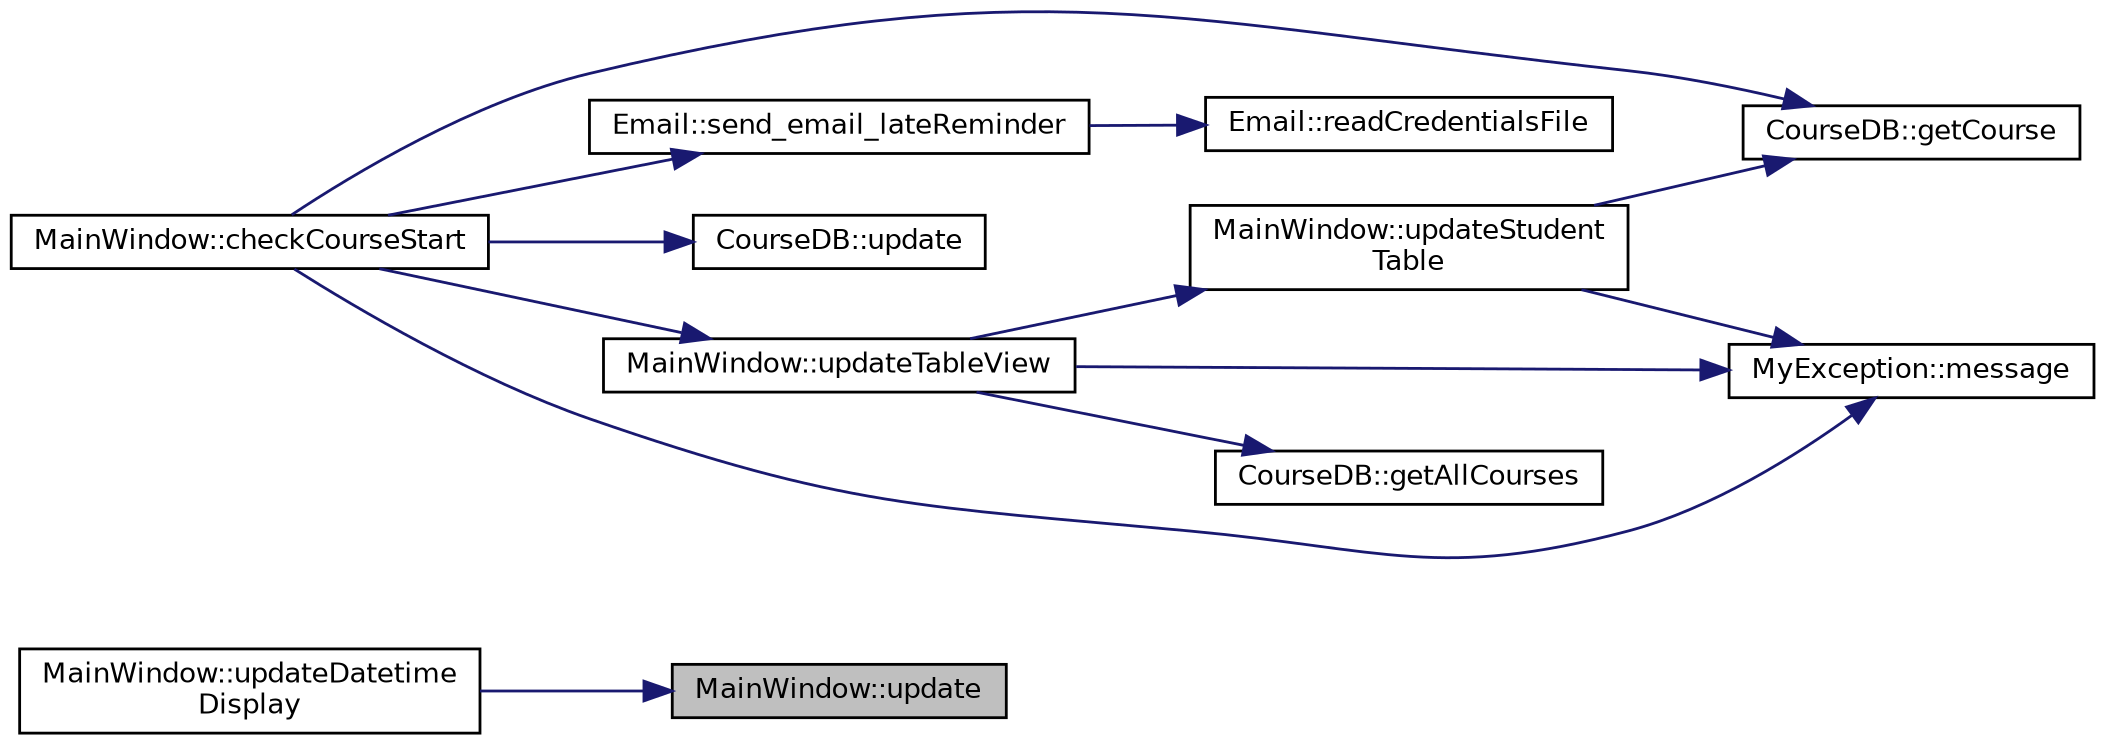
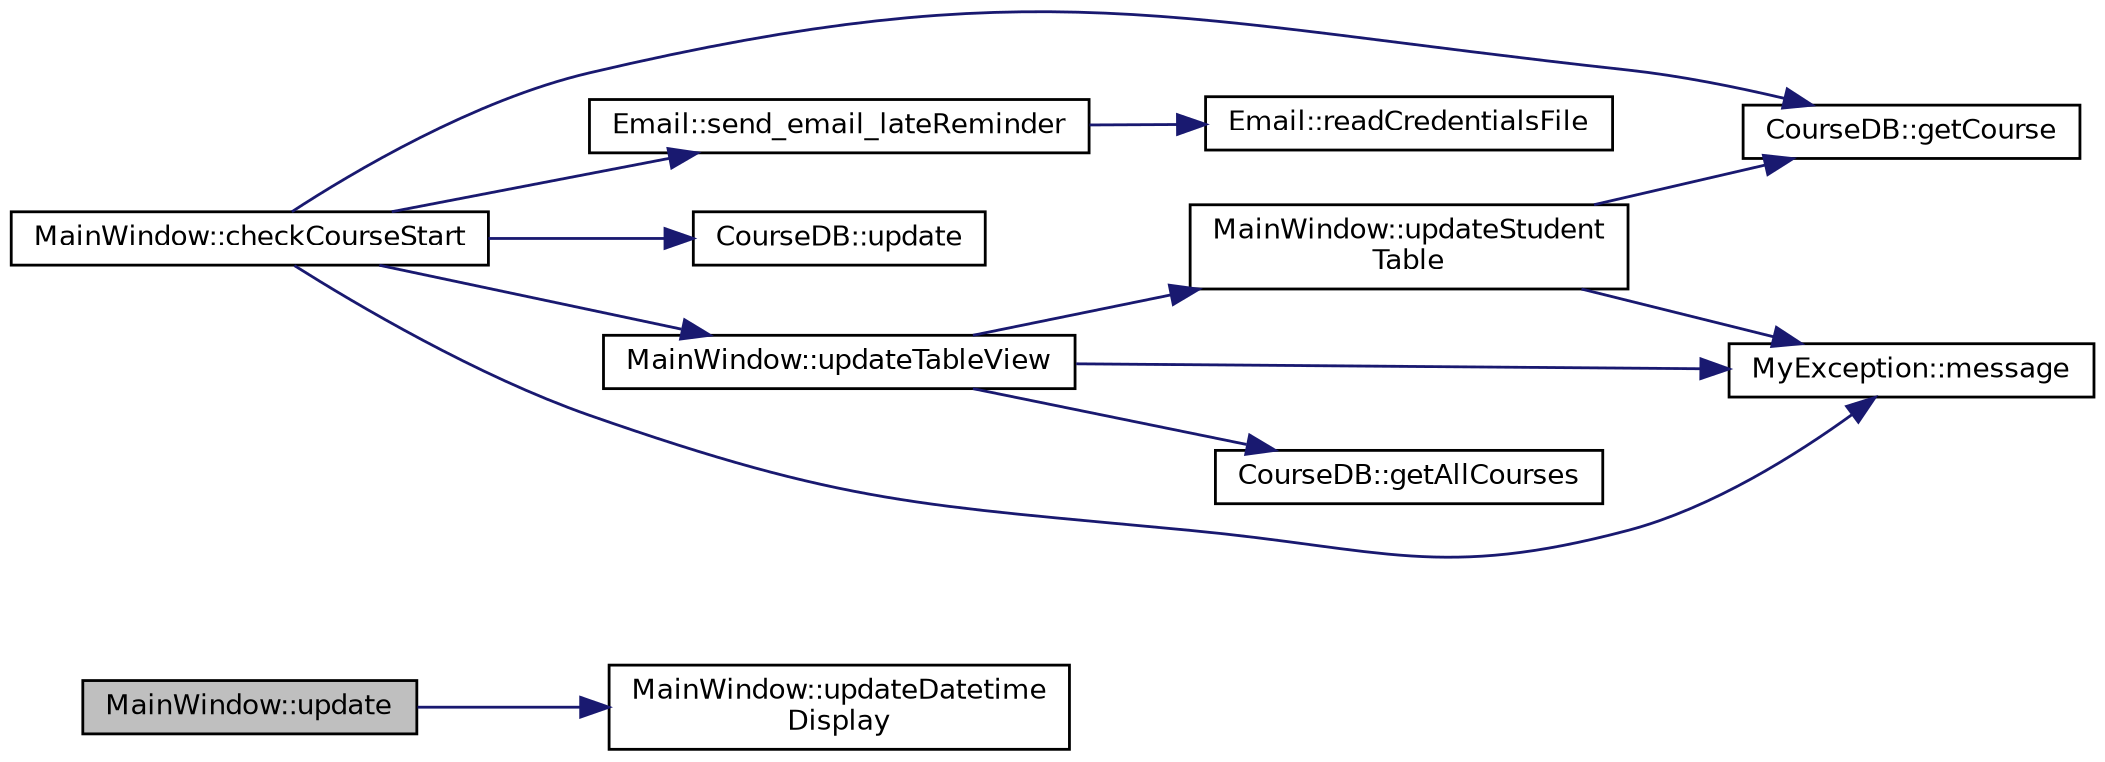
edge "MainWindow::updateDatetime Display" -> "MainWindow::update": reversed
